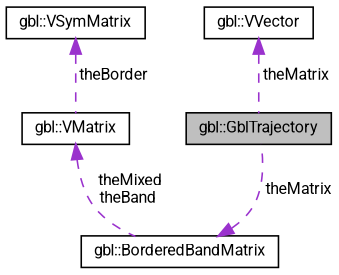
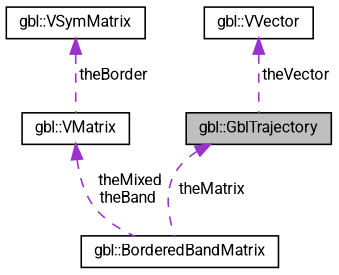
edge "gbl::GblTrajectory" -> "gbl::VVector": label " theMatrix" -> " theVector"
edge "gbl::GblTrajectory" -> "gbl::BorderedBandMatrix": reversed
